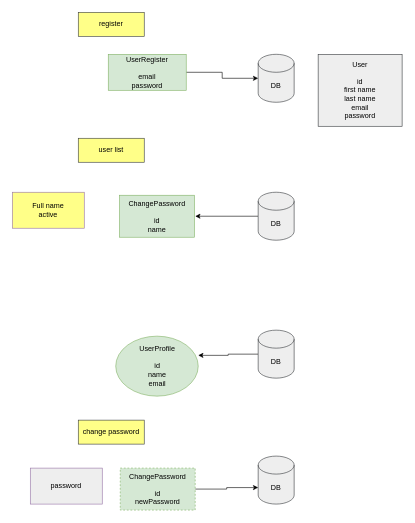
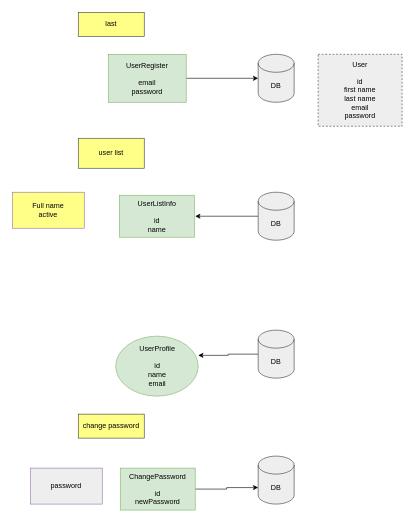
node "register": label "register" -> "last"
node "UserRegister email password": size 78x36 -> 78x48
node "User id first name last name email password": style solid -> dashed
node "user list": size 66x24 -> 66x30
node "ChangePassword id name": label "ChangePassword id name" -> "UserListInfo id name"
node "change password": moved (111, 432) -> (111, 426)
node "ChangePassword id newPassword": style dashed -> solid
